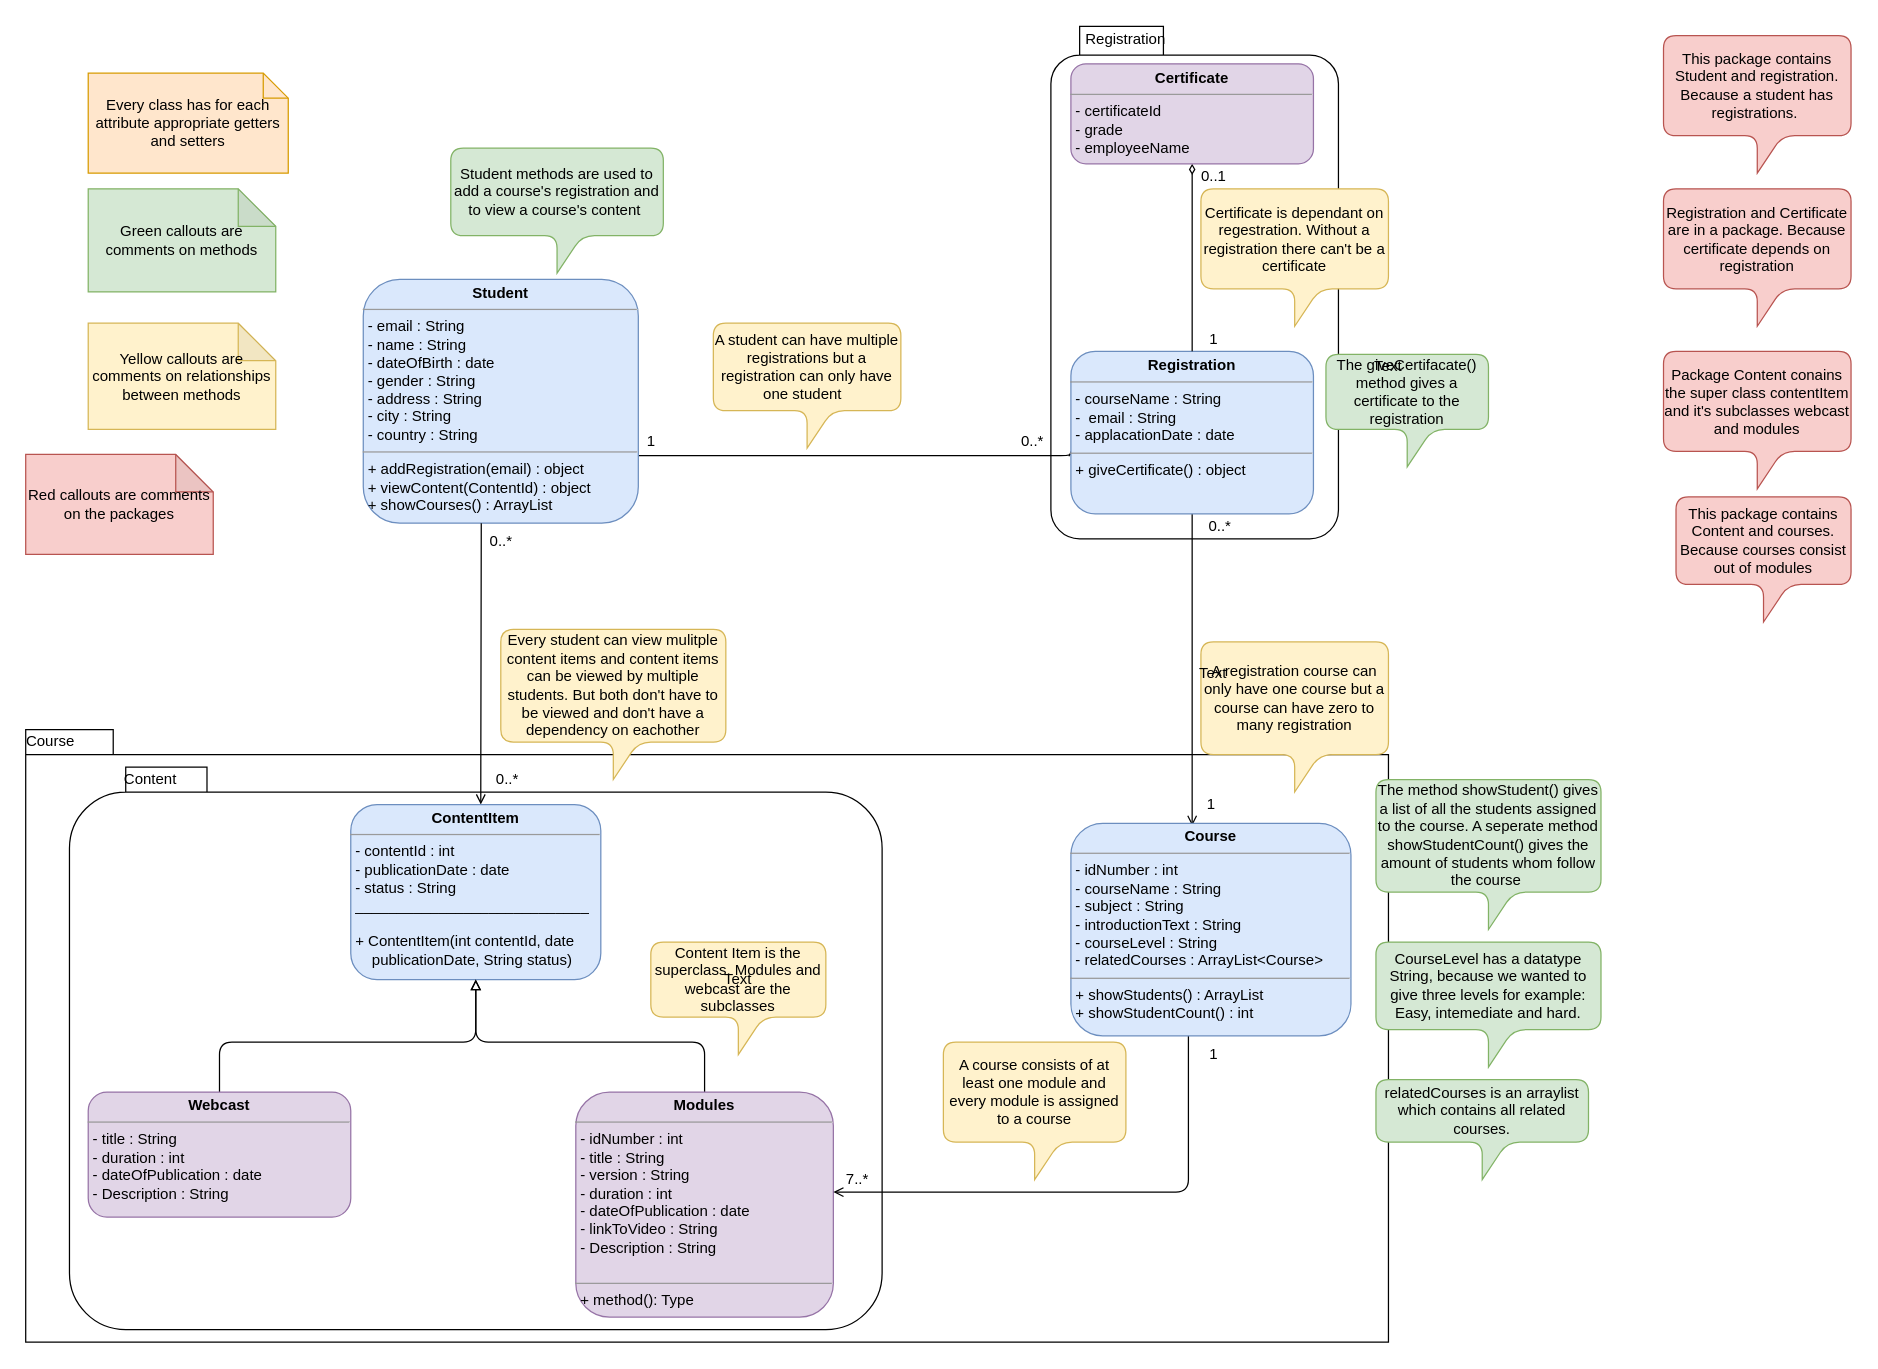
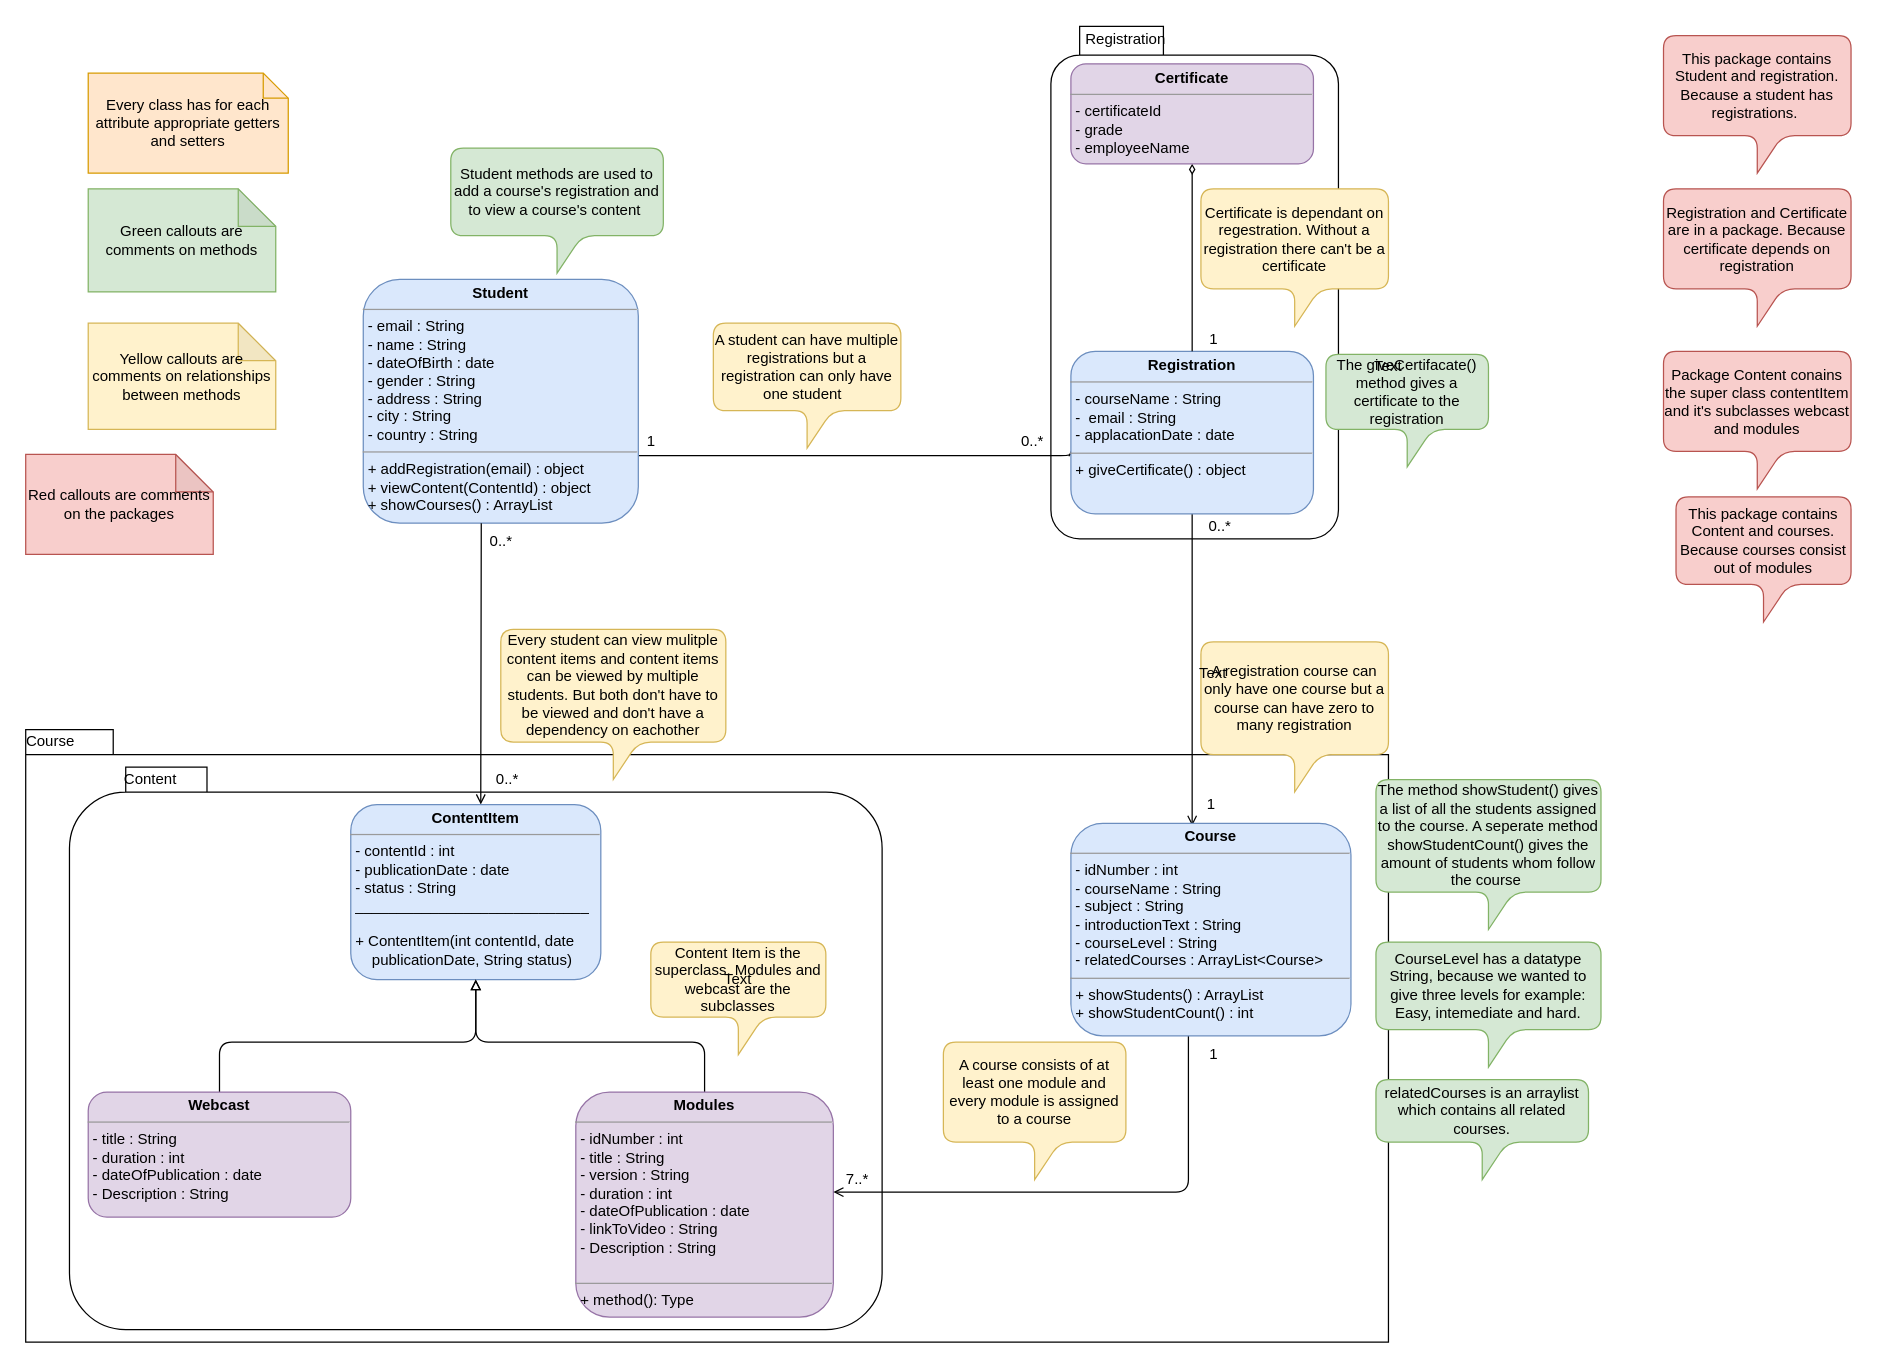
node "0..1": removed
